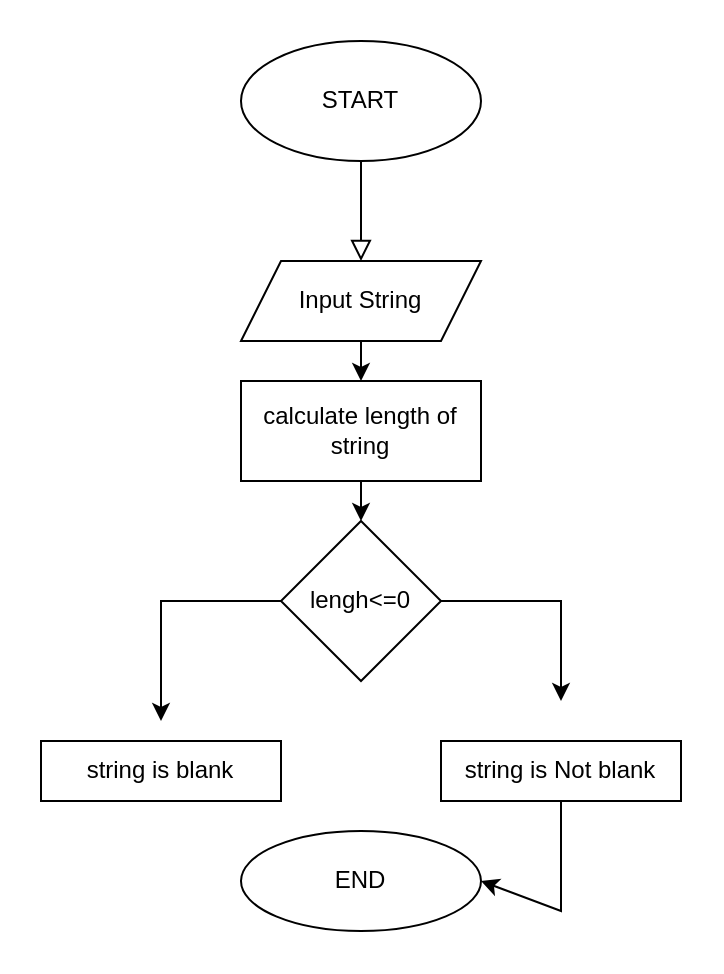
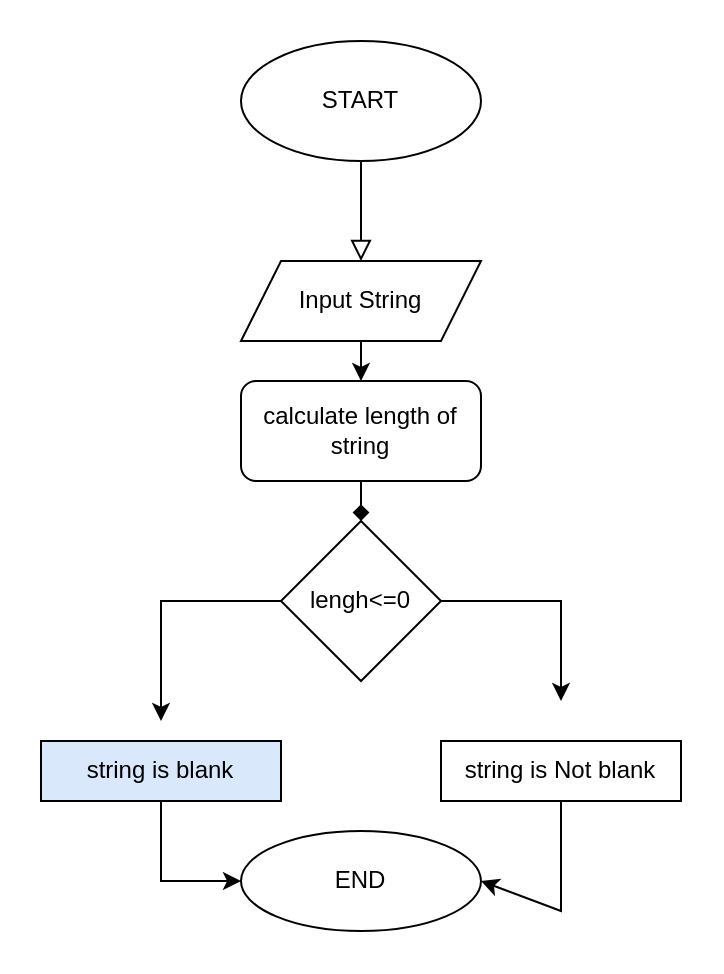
node "calculate length of string": shape rectangle -> rounded rectangle
edge "calculate length of string" -> "lengh<=0": arrowhead classic -> diamond
node "string is blank": fillcolor #ffffff -> #dae8fc
edge "string is blank" -> "END": added
